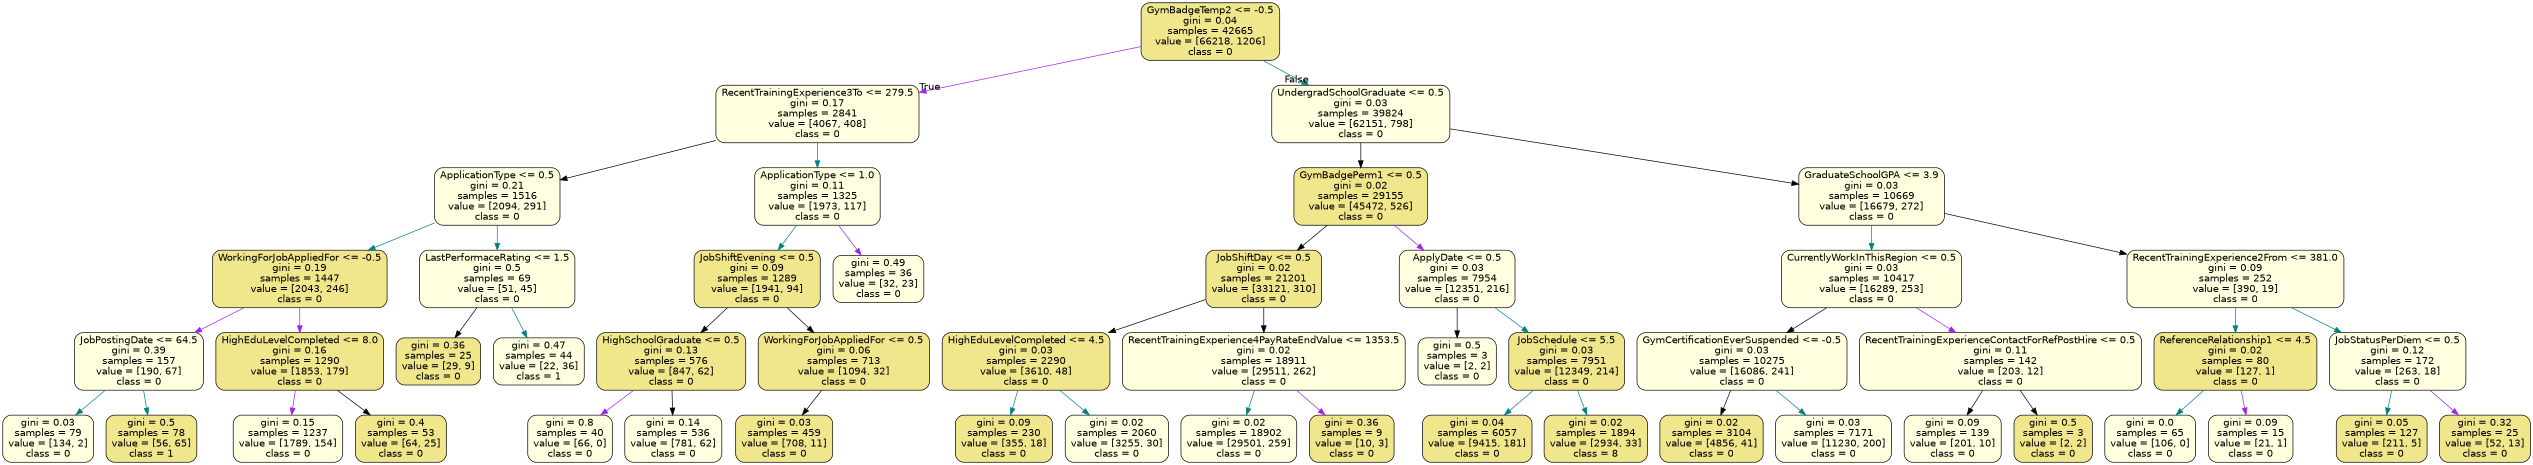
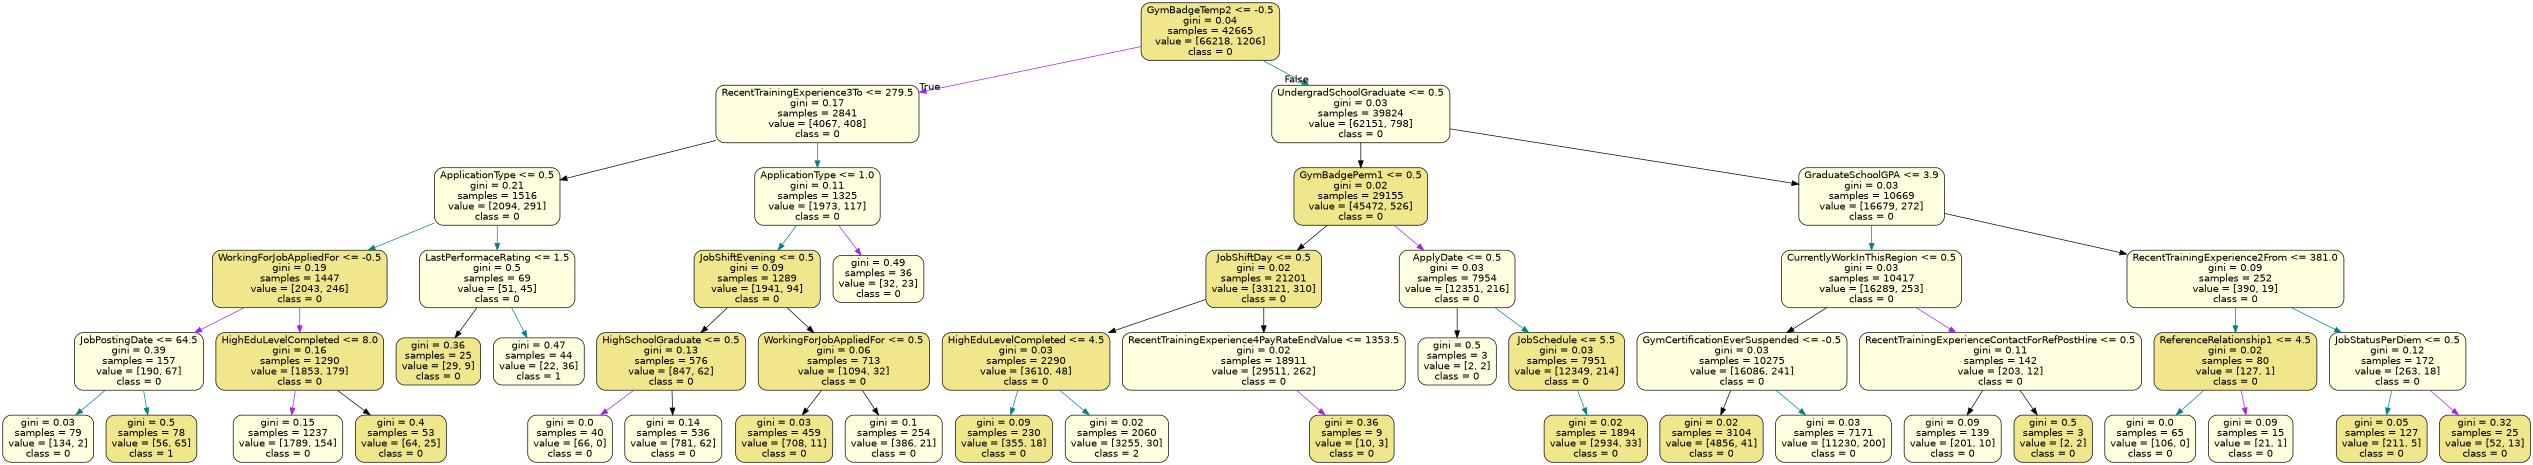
node "gini = 0.8 samples = 40 value = [66, 0] class = 0": label "gini = 0.8 samples = 40 value = [66, 0] class = 0" -> "gini = 0.0 samples = 40 value = [66, 0] class = 0"
node "gini = 0.1 samples = 254 value = [386, 21] class = 0": added
node "gini = 0.02 samples = 2060 value = [3255, 30] class = 0": label "gini = 0.02 samples = 2060 value = [3255, 30] class = 0" -> "gini = 0.02 samples = 2060 value = [3255, 30] class = 2"
node "gini = 0.02 samples = 18902 value = [29501, 259] class = 0": removed
node "gini = 0.04 samples = 6057 value = [9415, 181] class = 0": removed
node "gini = 0.02 samples = 1894 value = [2934, 33] class = 8": label "gini = 0.02 samples = 1894 value = [2934, 33] class = 8" -> "gini = 0.02 samples = 1894 value = [2934, 33] class = 0"
